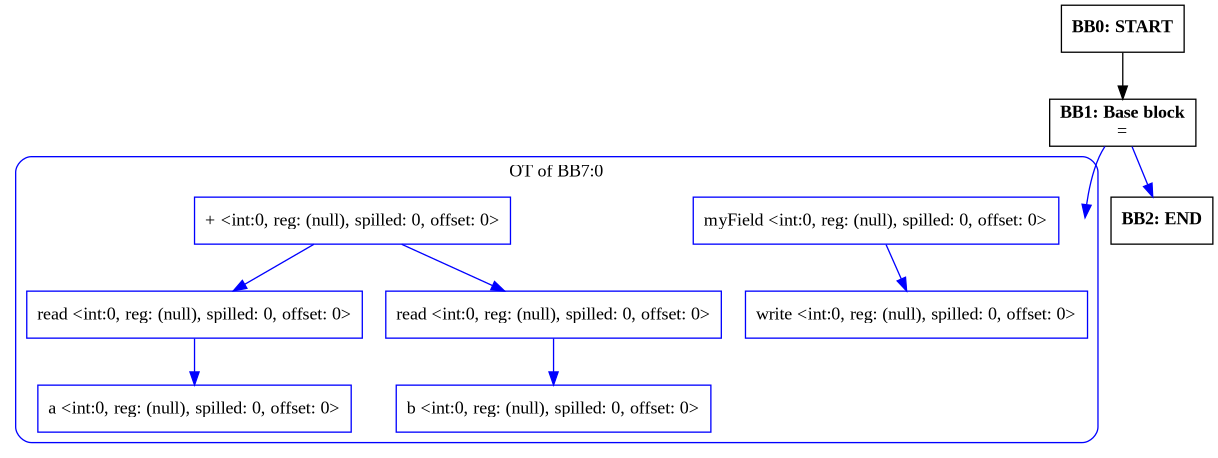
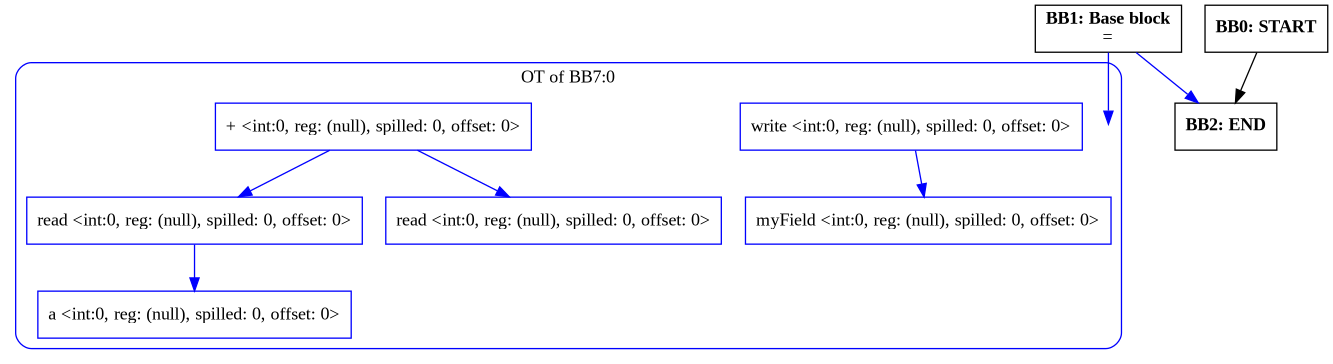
edge "BB0: START" -> "BB1: Base block": now "BB0: START" -> "BB2: END"
edge "myField <int:0, reg: (null), spilled: 0, offset: 0>" -> "write <int:0, reg: (null), spilled: 0, offset: 0>": reversed
node "b <int:0, reg: (null), spilled: 0, offset: 0>": removed
